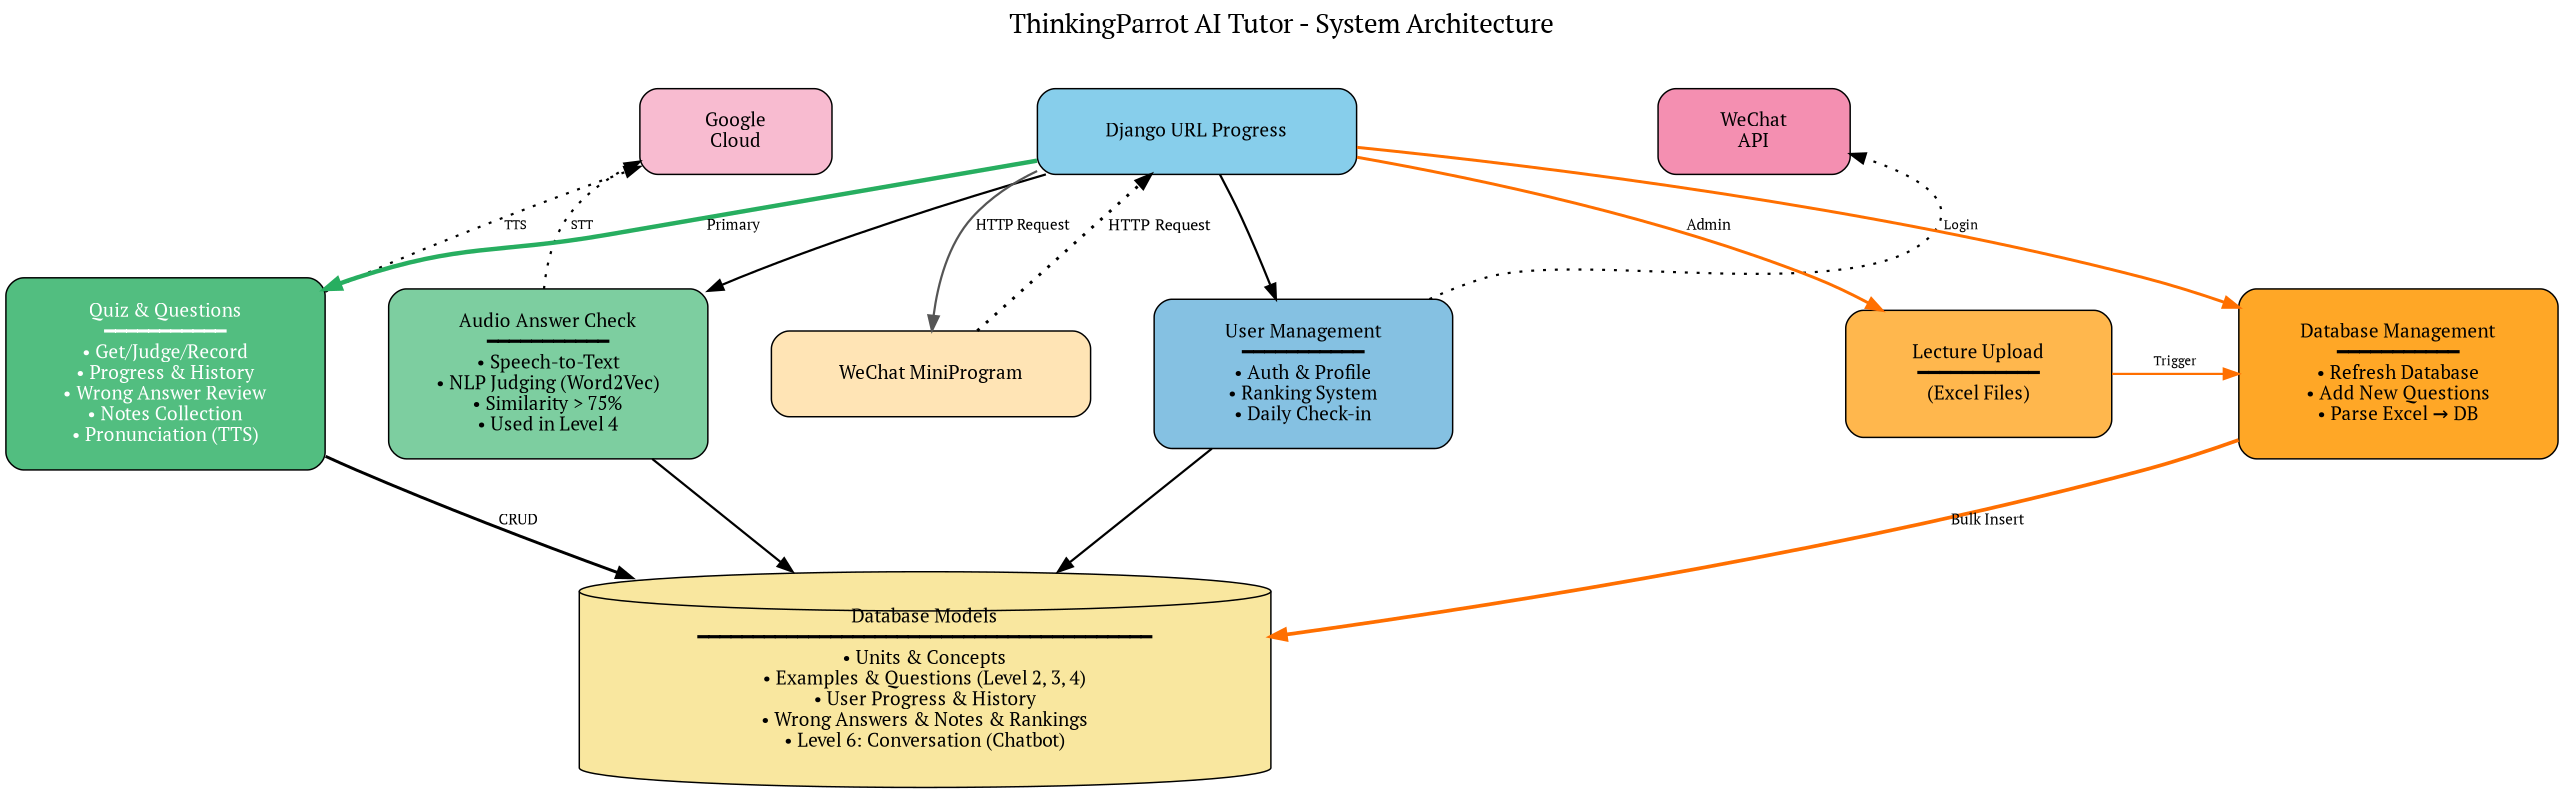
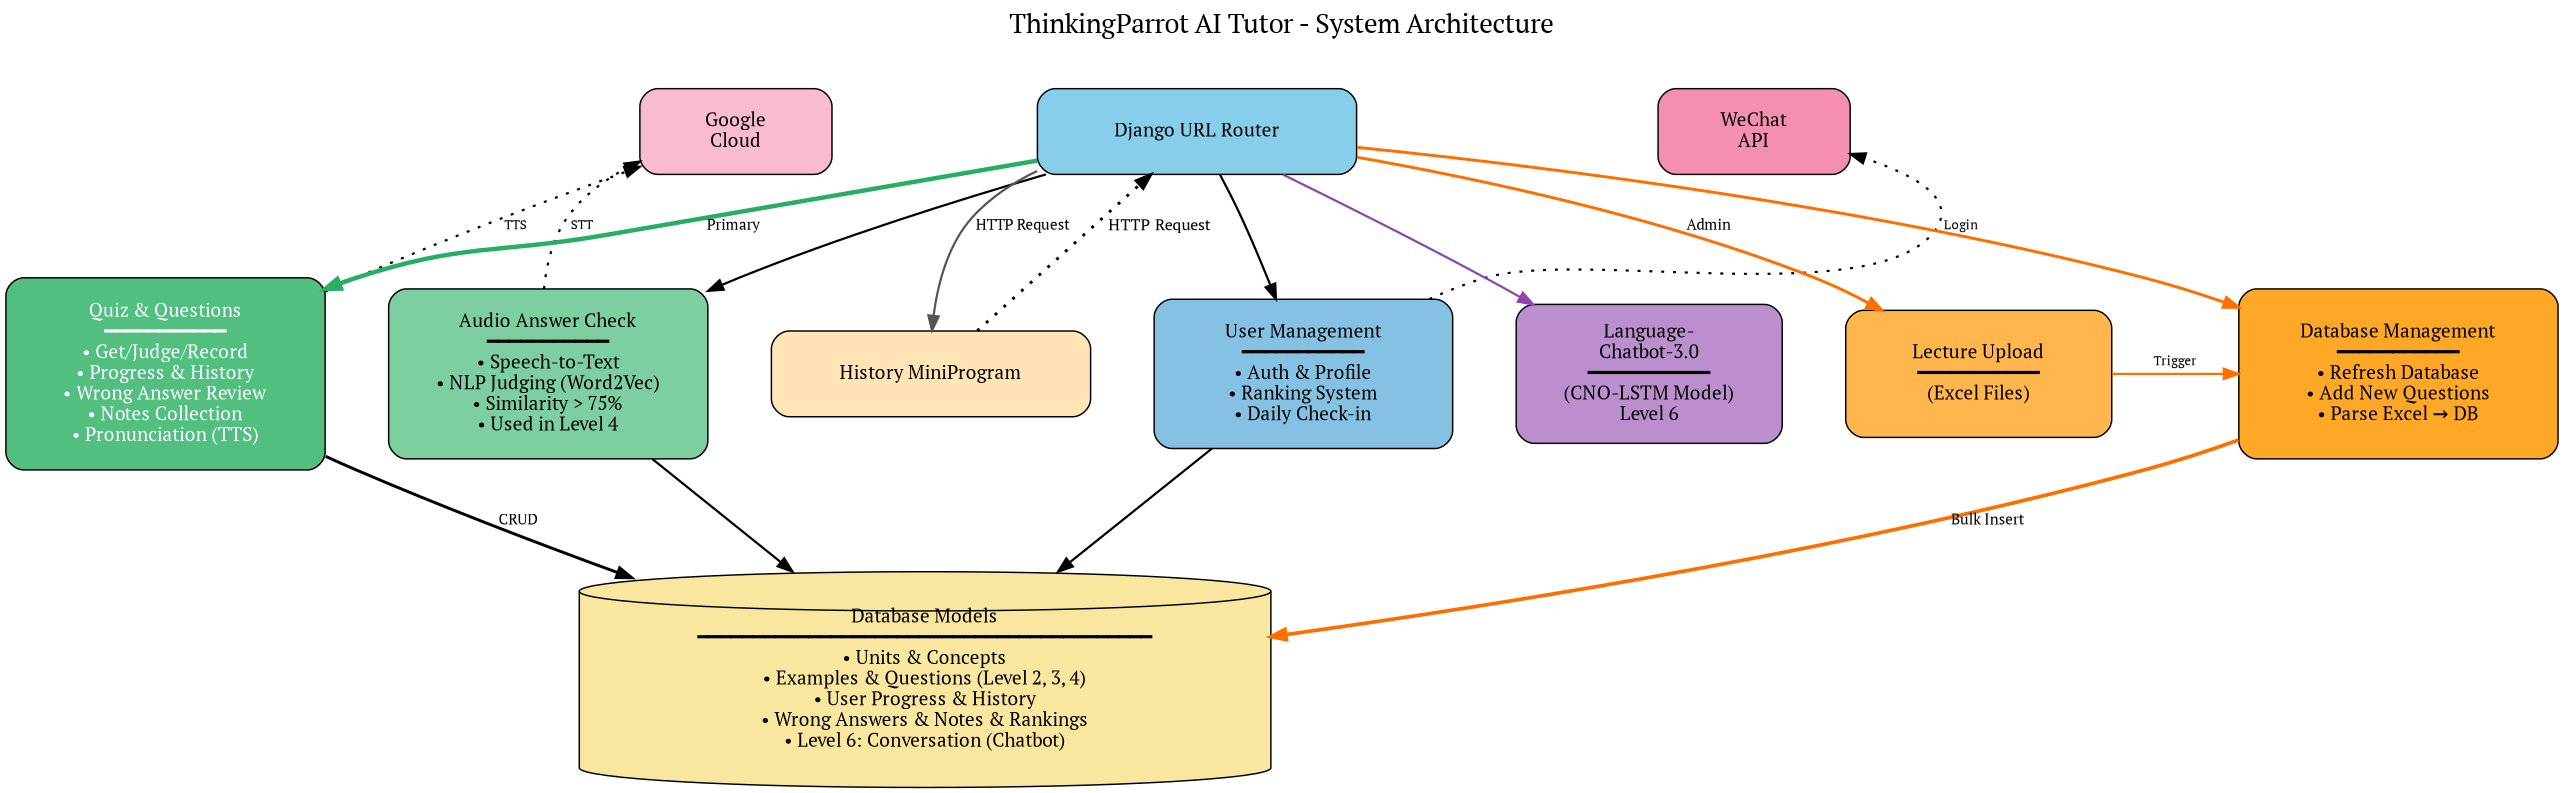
node "Django URL Progress": label "Django URL Progress" -> "Django URL Router"
node "WeChat MiniProgram": label "WeChat MiniProgram" -> "History MiniProgram"
node "Language- Chatbot-3.0 ━━━━━━━━━━━ (CNO-LSTM Model) Level 6": added
